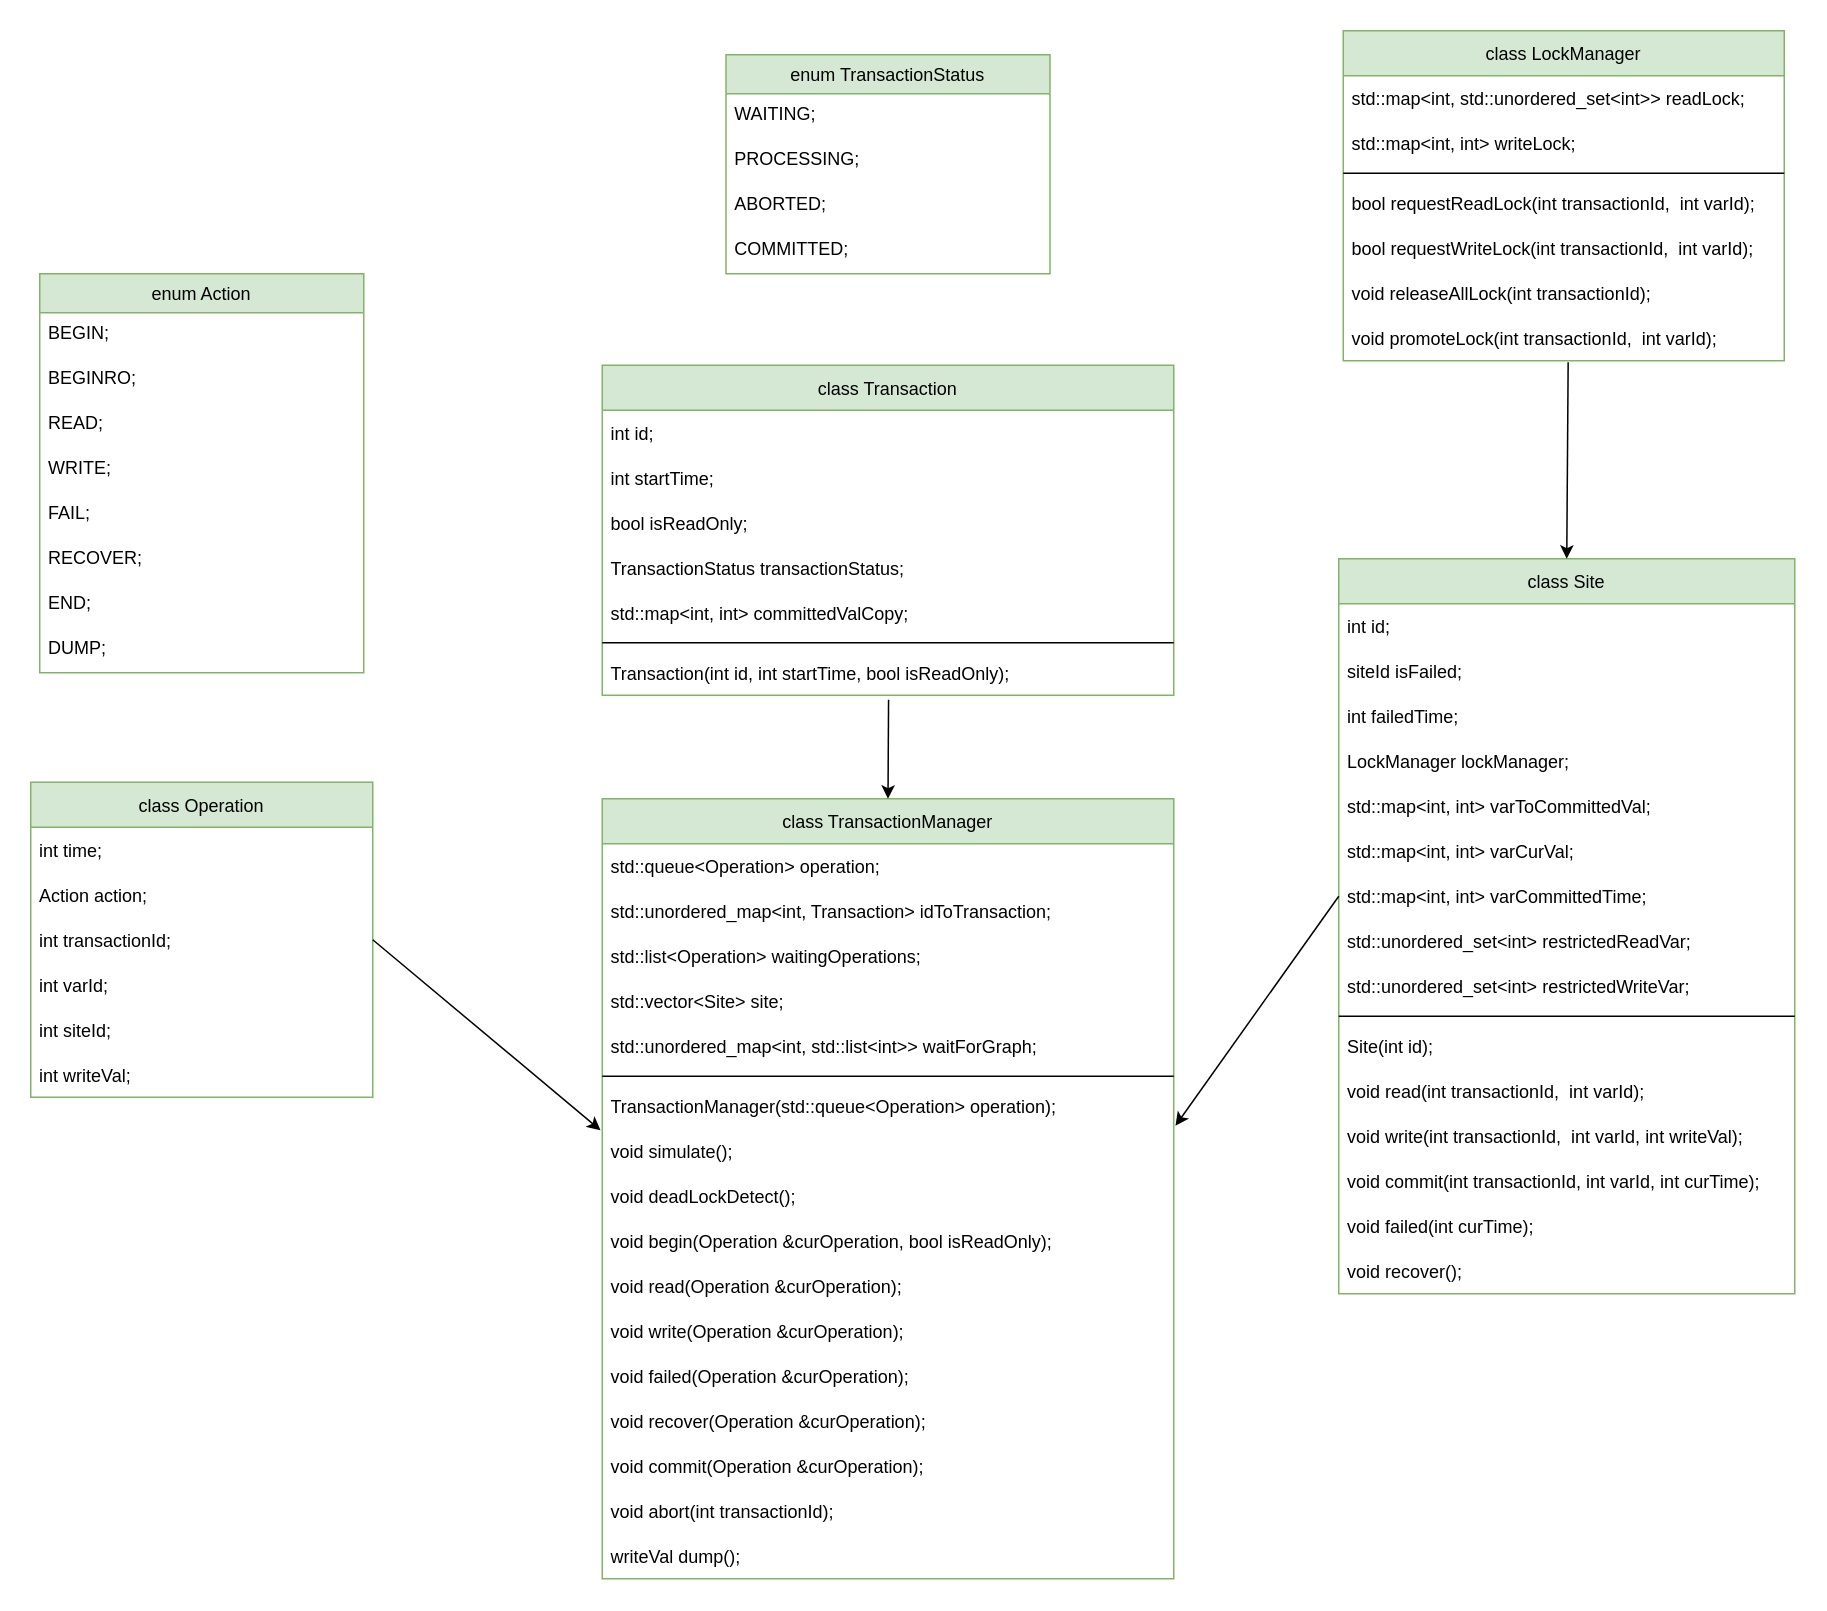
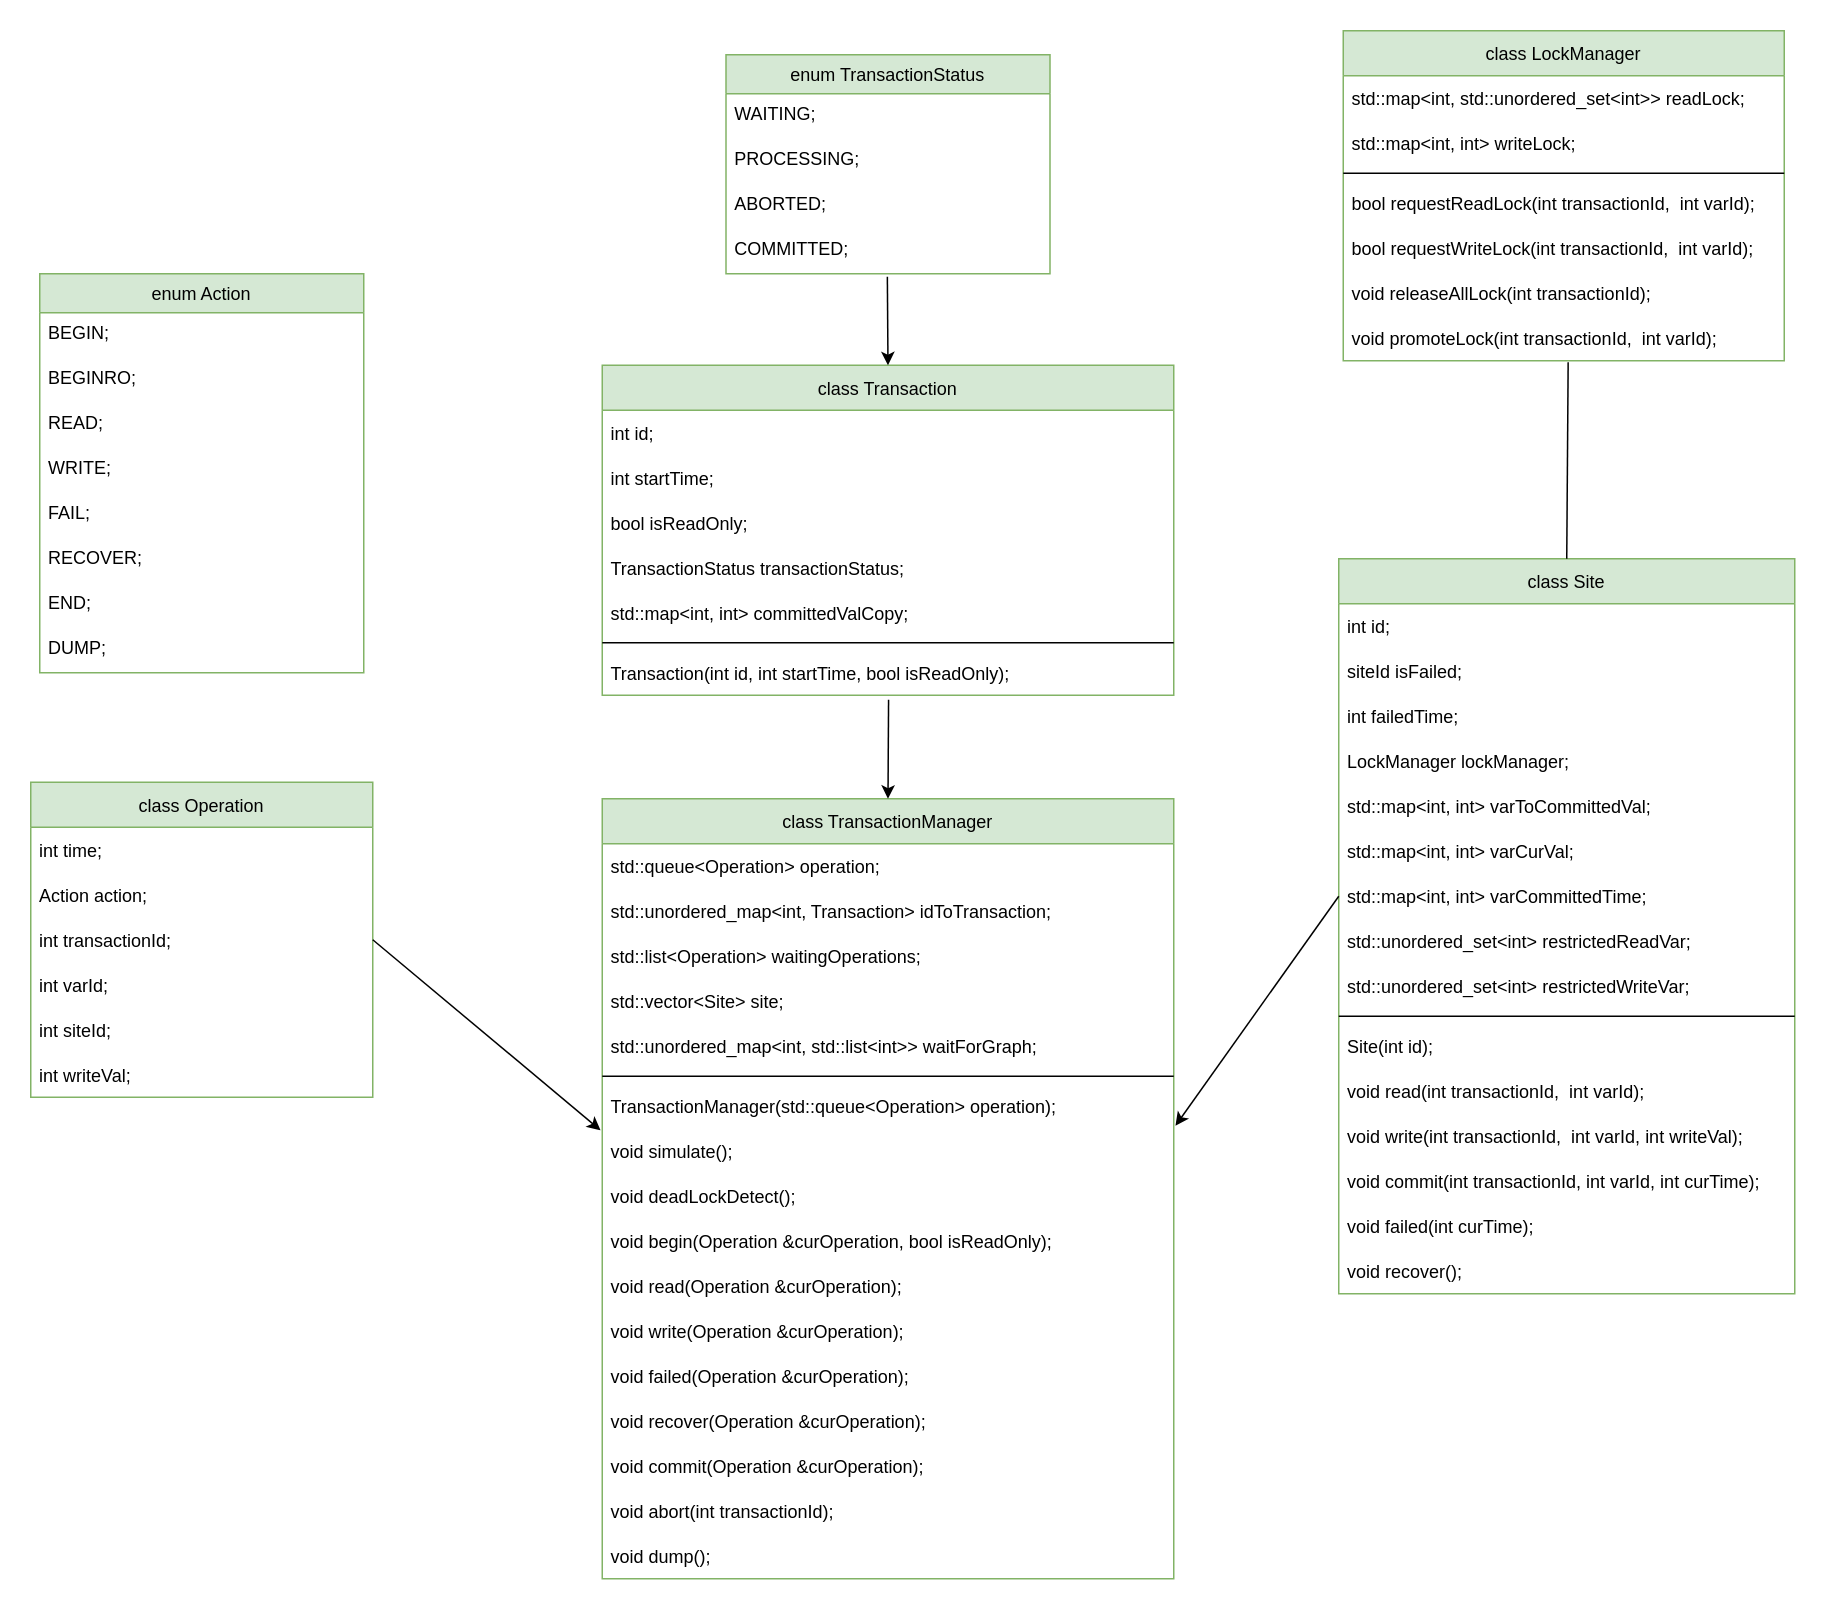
edge "COMMITTED;" -> "class Transaction": added
edge "void promoteLock(int transactionId, int varId);" -> "class Site": arrowhead classic -> none
node "writeVal dump();": label "writeVal dump();" -> "void dump();"
